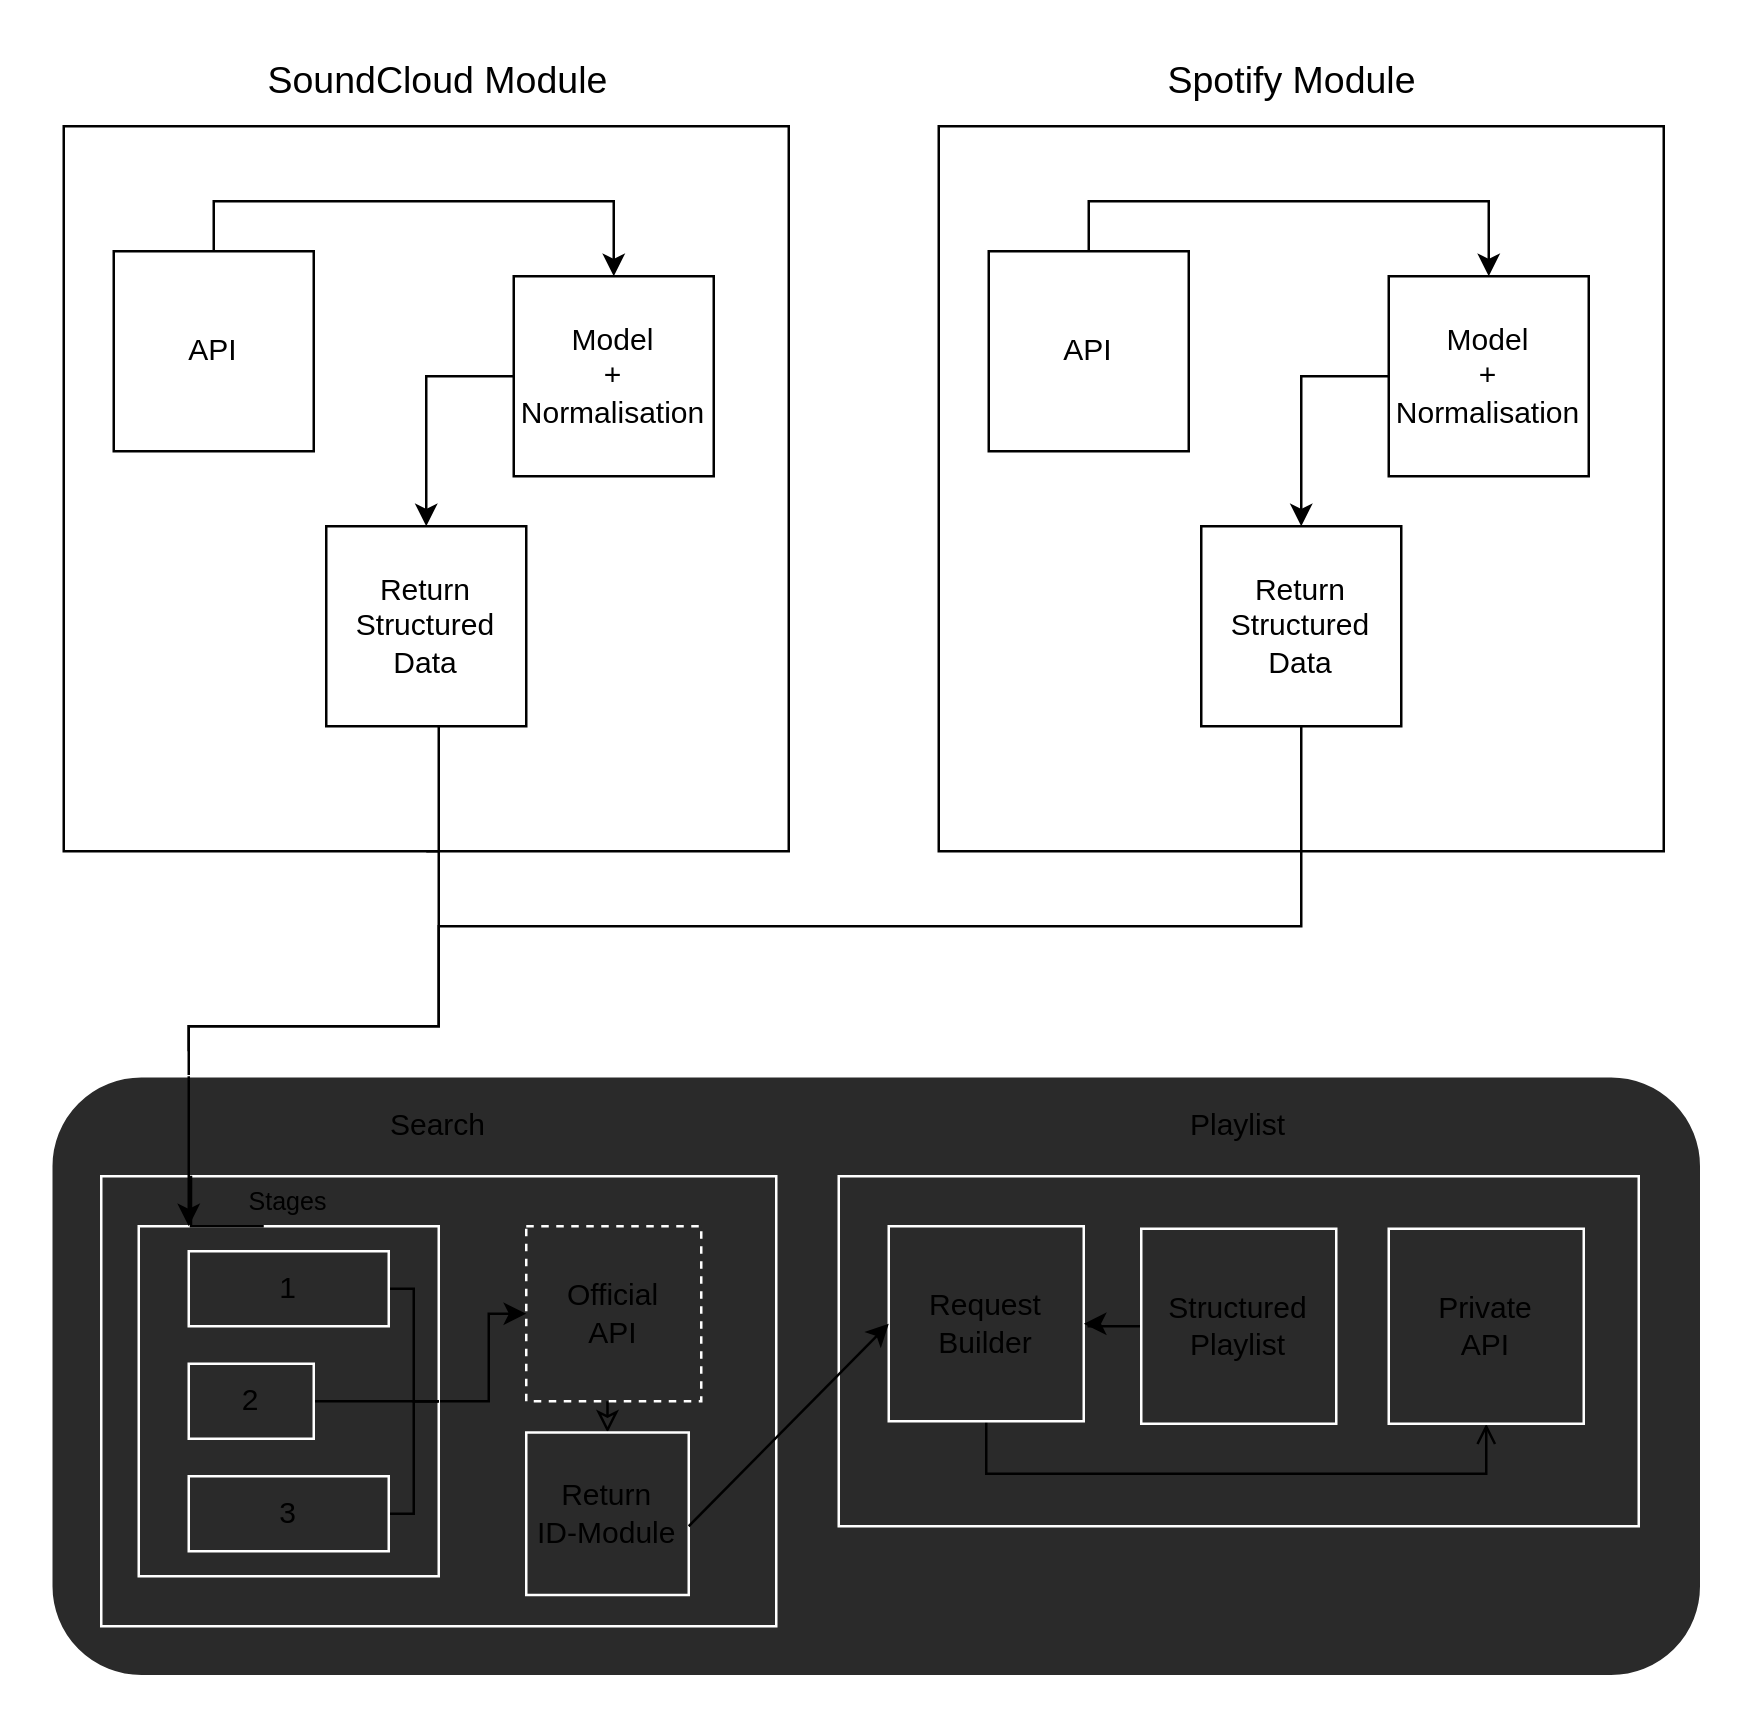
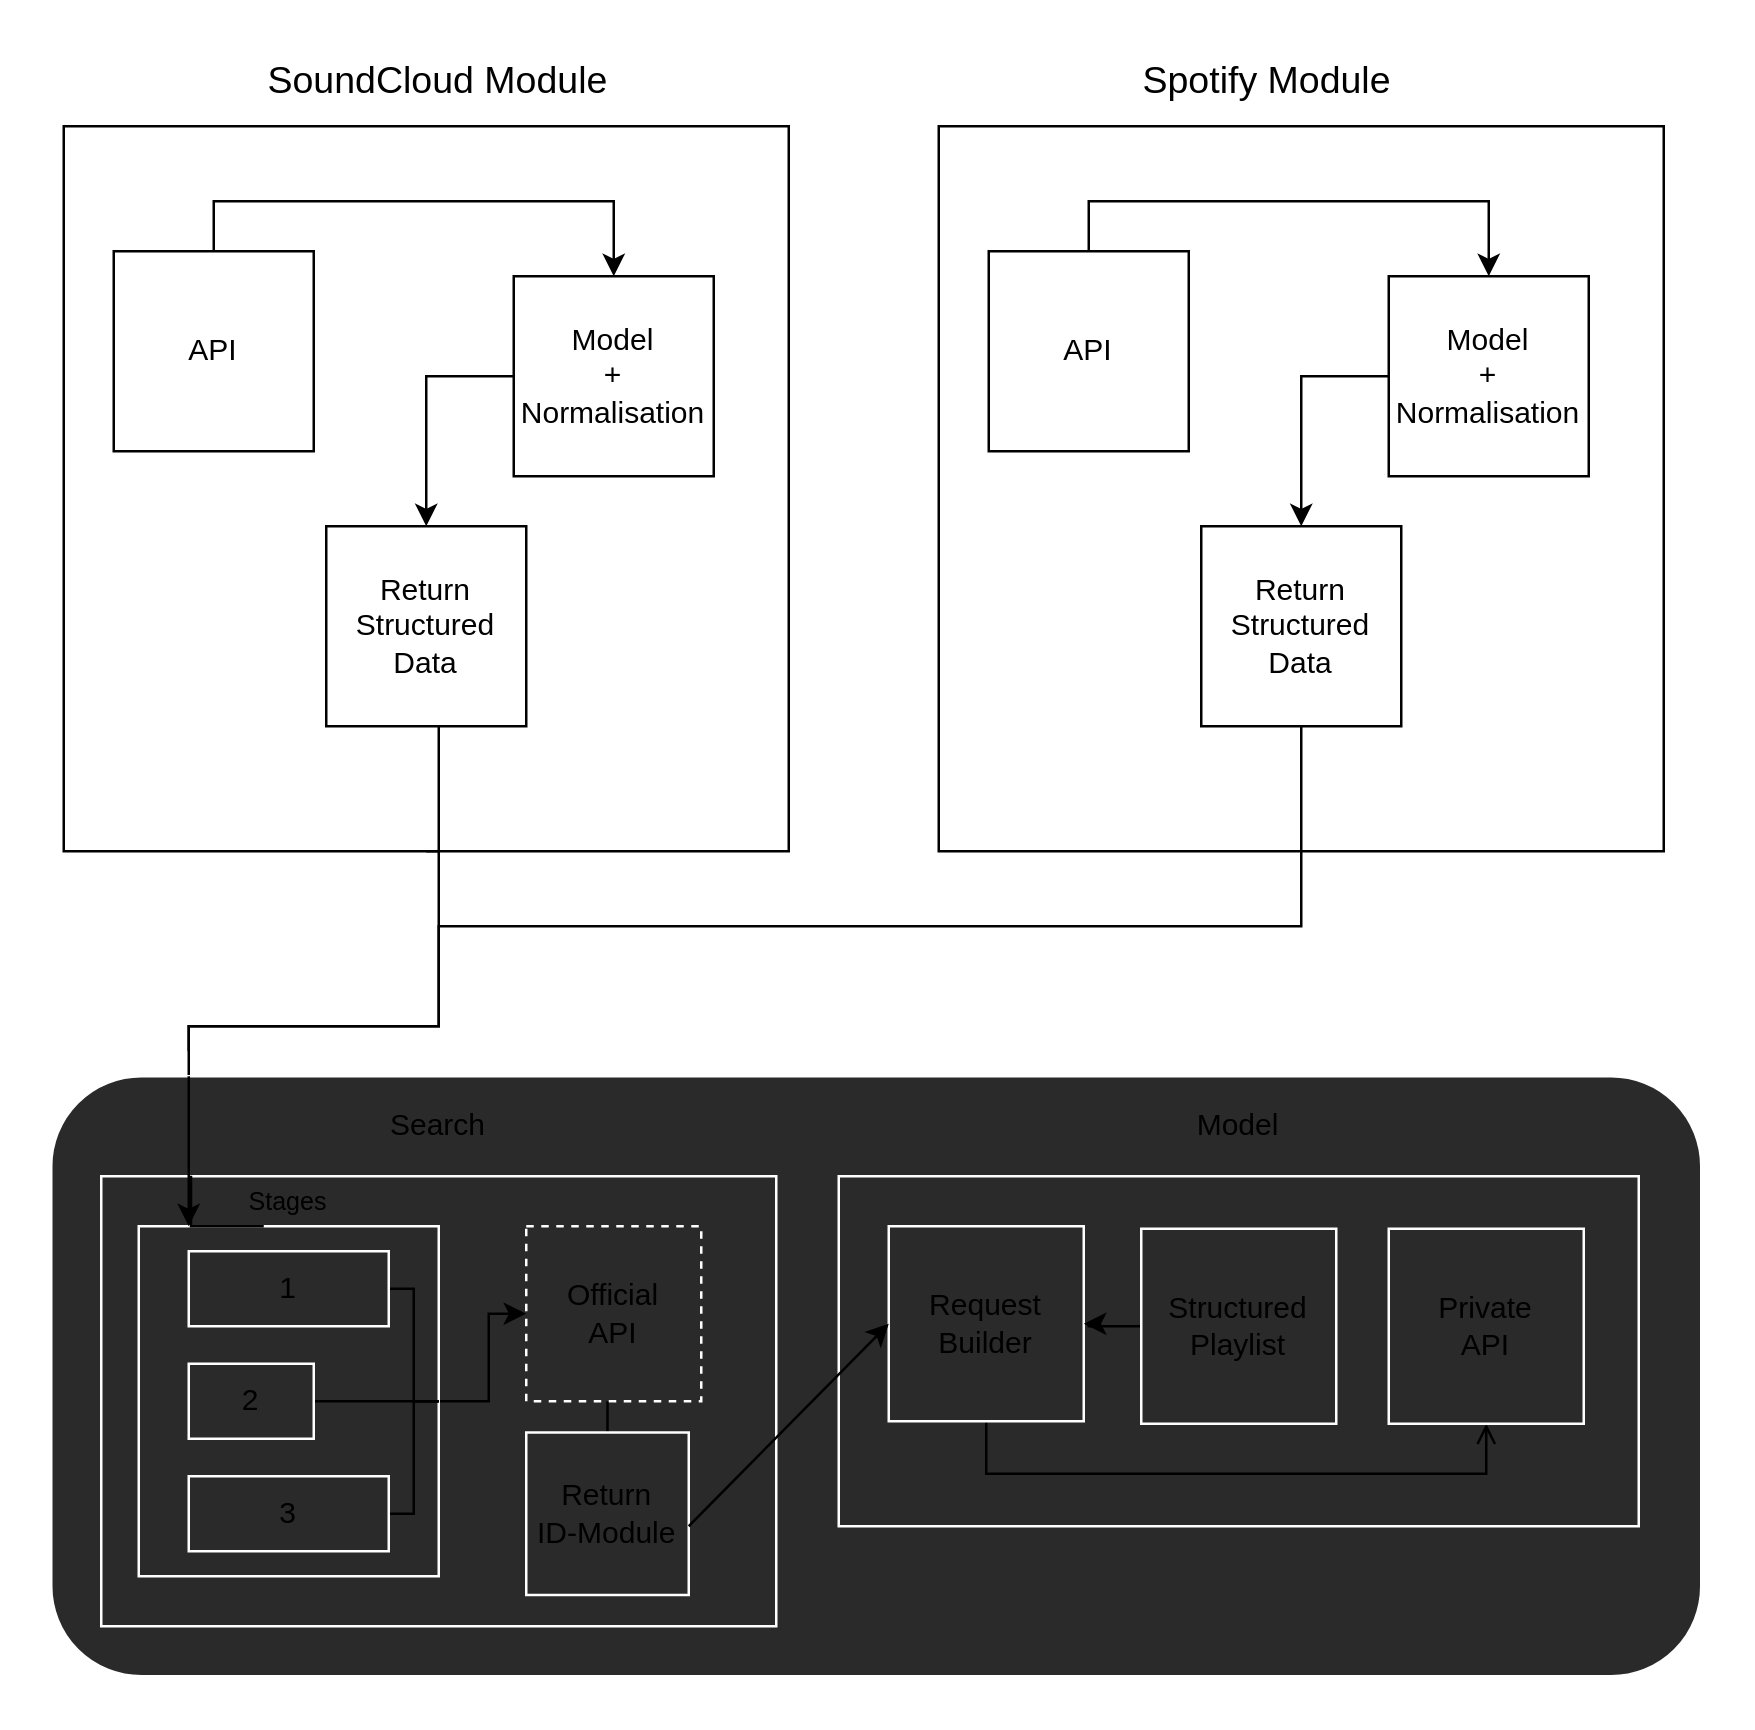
node "Spotify Module": moved (1301, 76) -> (1276, 76)
node "Playlist": label "Playlist" -> "Model"
edge "Official API" -> "Return ID-Module": arrowhead classic -> none
